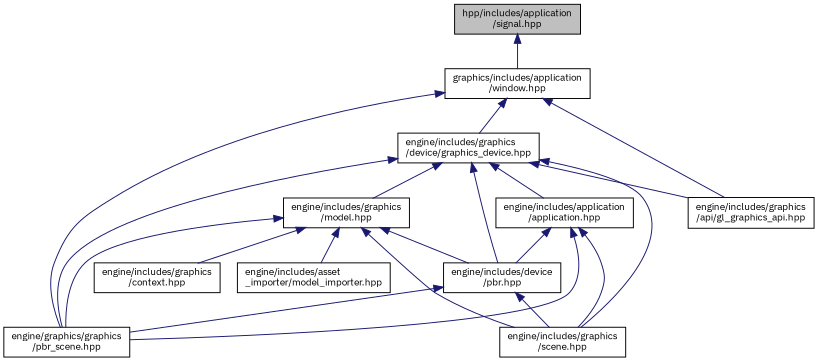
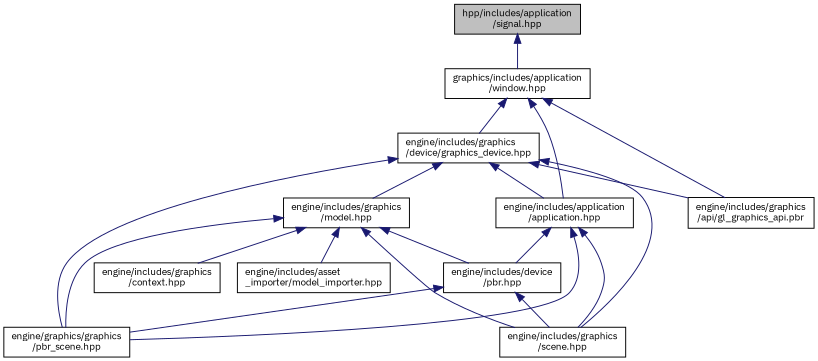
edge "engine/graphics/graphics /pbr_scene.hpp" -> "graphics/includes/application /window.hpp": now "engine/includes/application /application.hpp" -> "graphics/includes/application /window.hpp"
node "engine/includes/graphics /api/gl_graphics_api.hpp": label "engine/includes/graphics /api/gl_graphics_api.hpp" -> "engine/includes/graphics /api/gl_graphics_api.pbr"
edge "engine/includes/device /pbr.hpp" -> "engine/includes/graphics /device/graphics_device.hpp": removed
